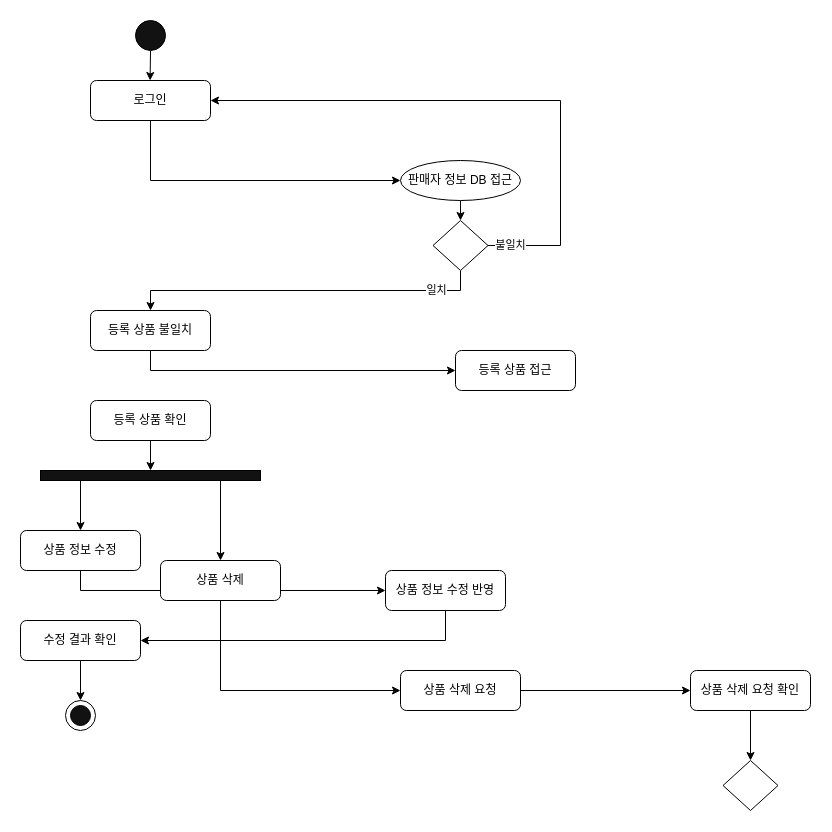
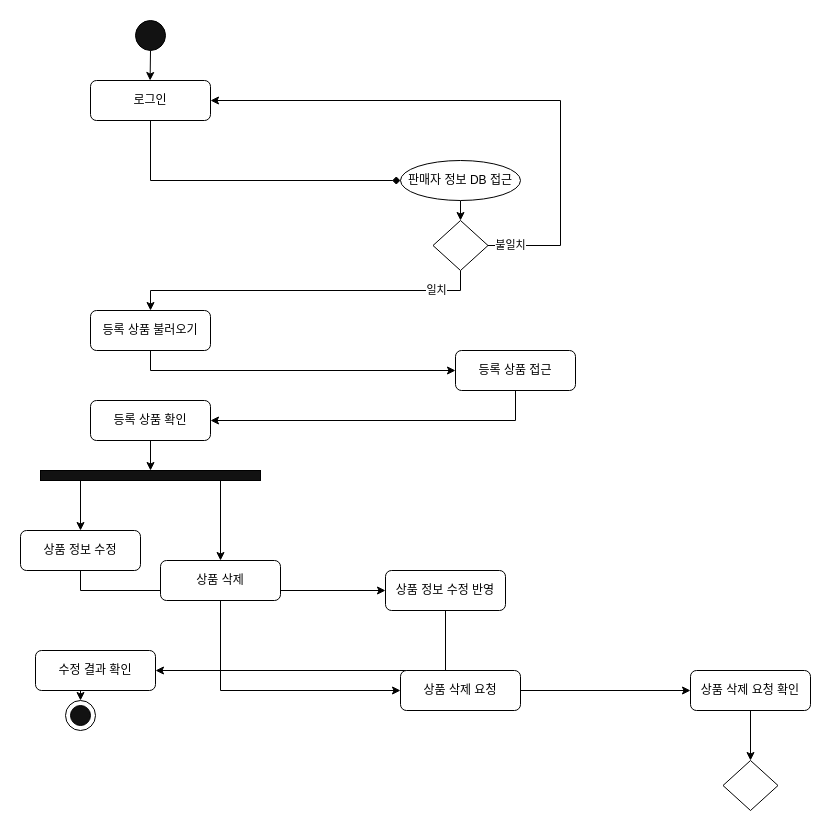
edge "로그인" -> "판매자 정보 DB 접근": arrowhead classic -> diamond
node "등록 상품 불일치": label "등록 상품 불일치" -> "등록 상품 불러오기"
edge "등록 상품 접근" -> "등록 상품 확인": added
node "수정 결과 확인": moved (81, 641) -> (96, 671)
